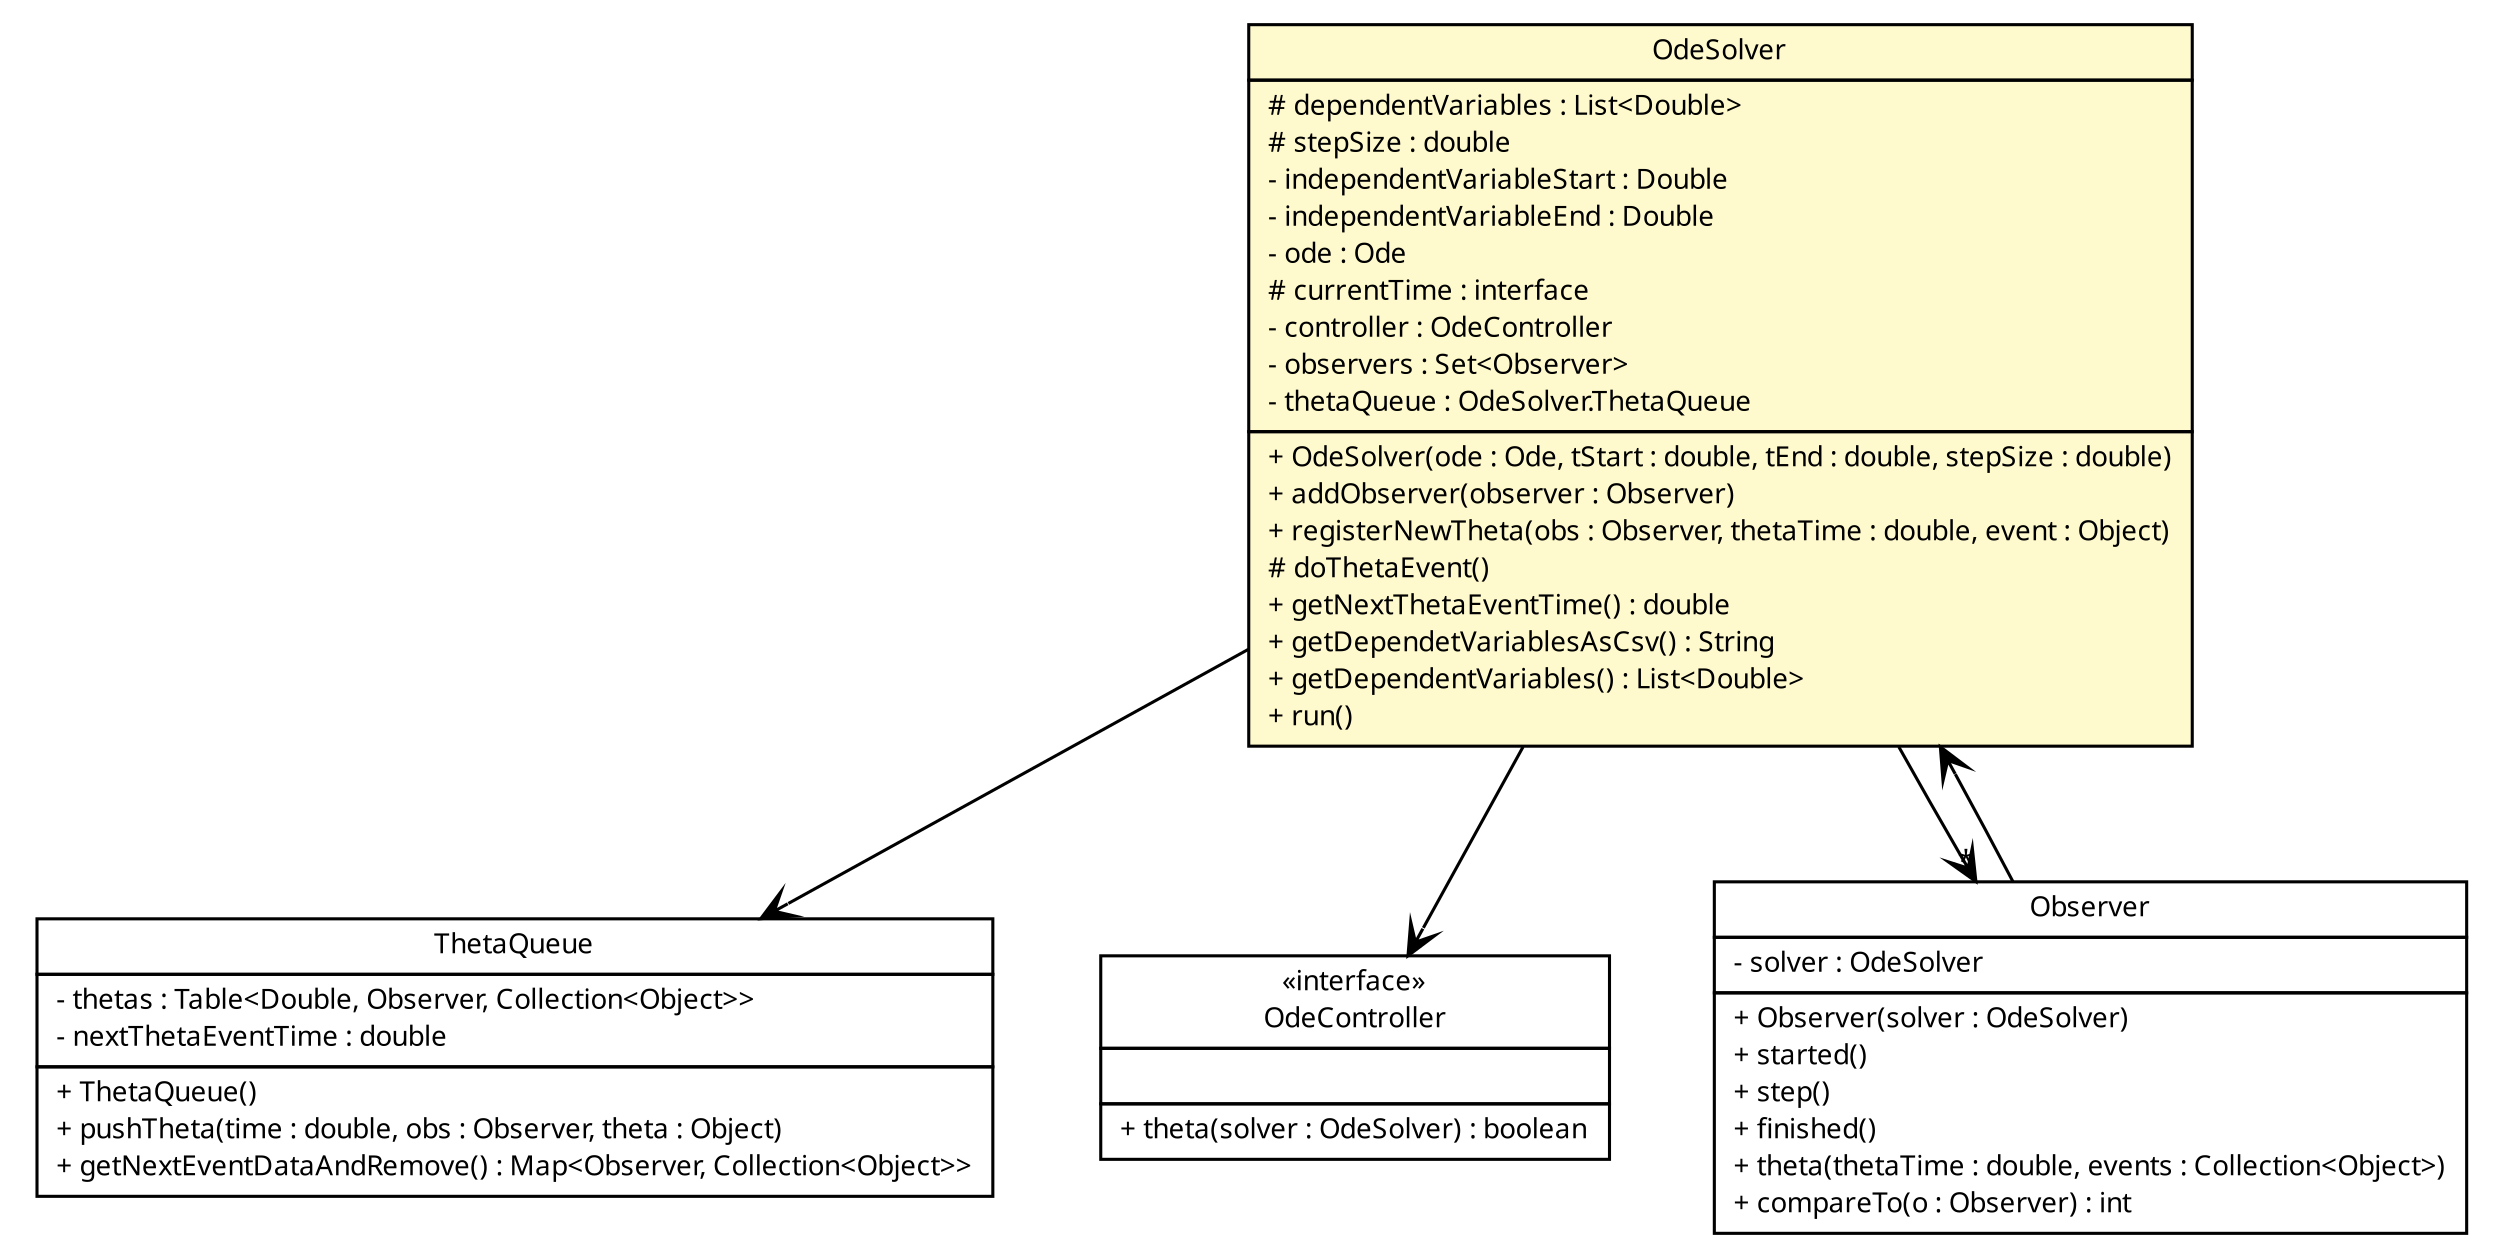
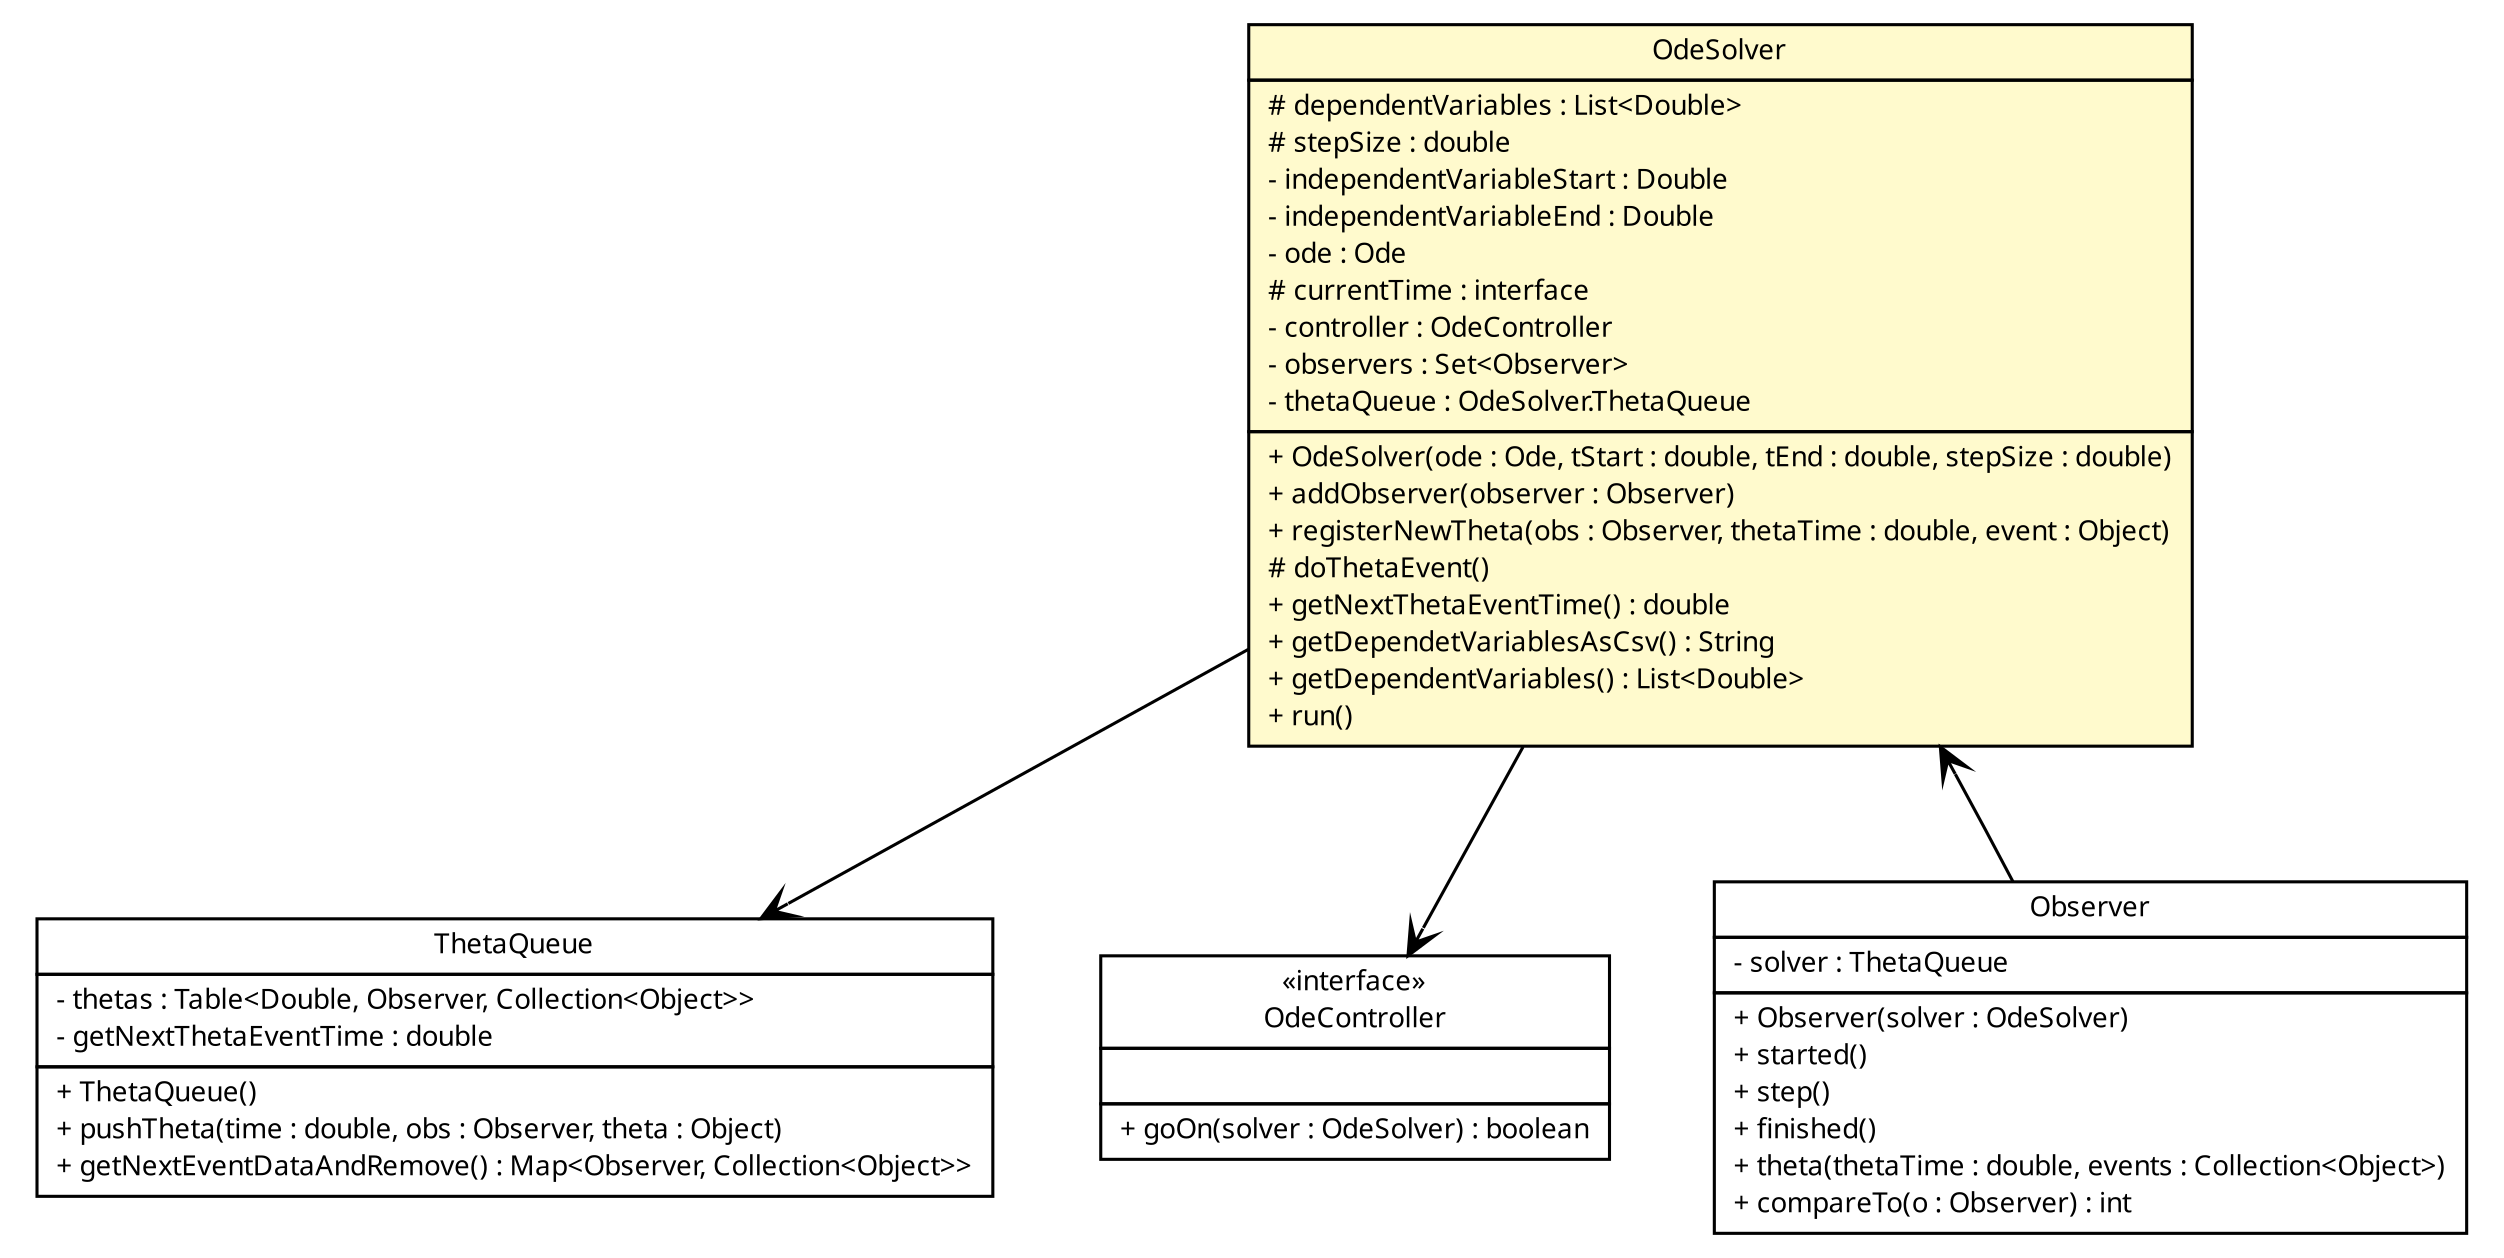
edge "OdeSolver" -> "Observer": removed
node "Observer": text "- solver : OdeSolver" -> "- solver : ThetaQueue"
node "ThetaQueue": text "- nextThetaEventTime : double" -> "- getNextThetaEventTime : double"
node "OdeController": text "+ theta(solver : OdeSolver) : boolean" -> "+ goOn(solver : OdeSolver) : boolean"
